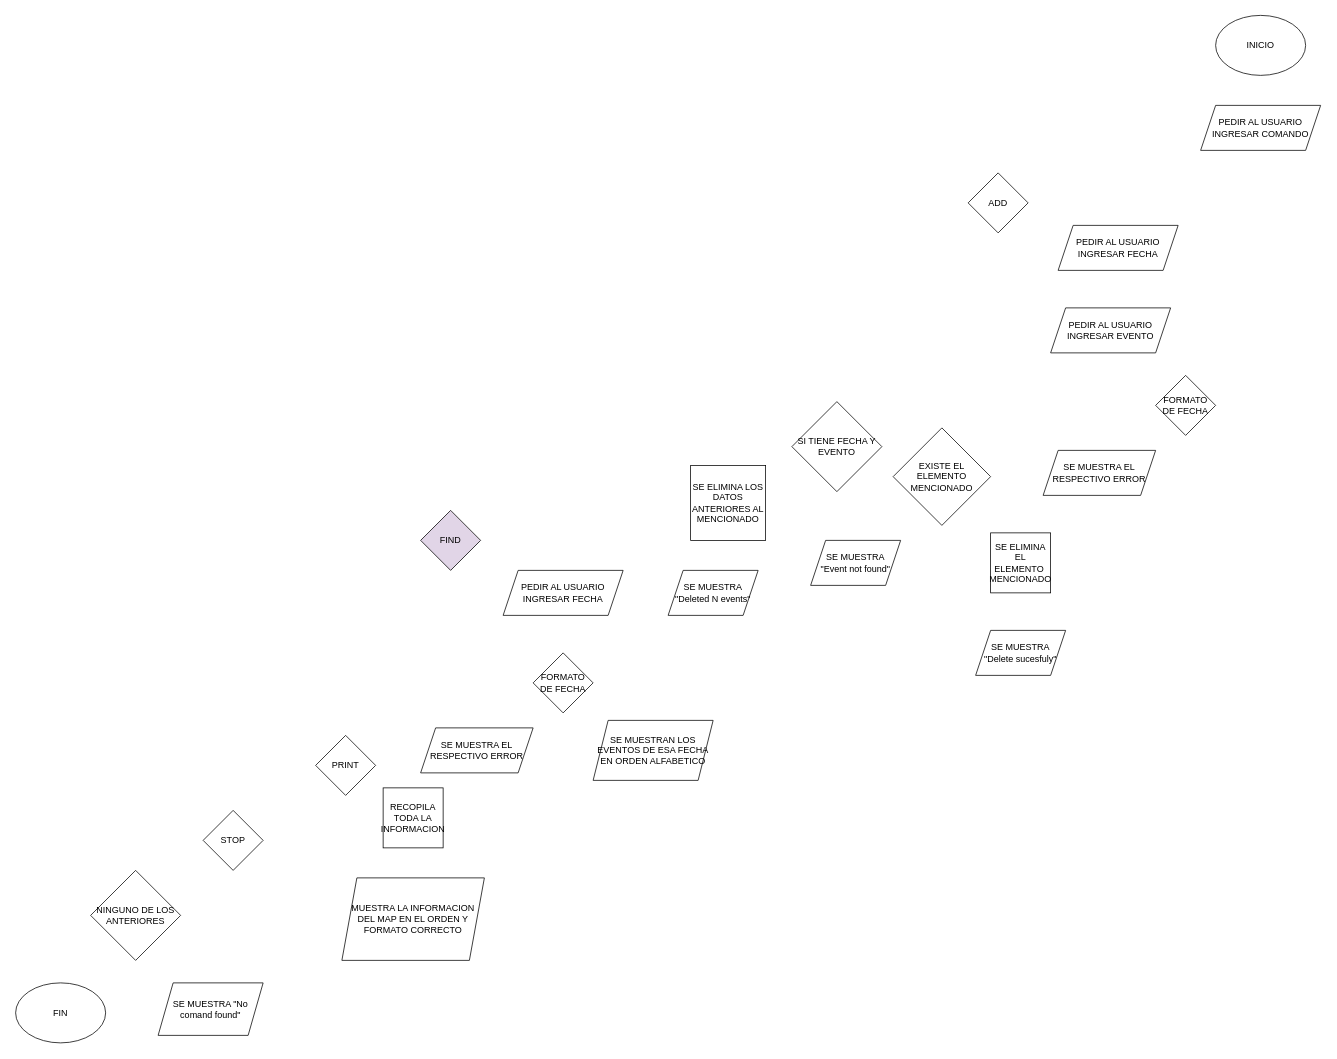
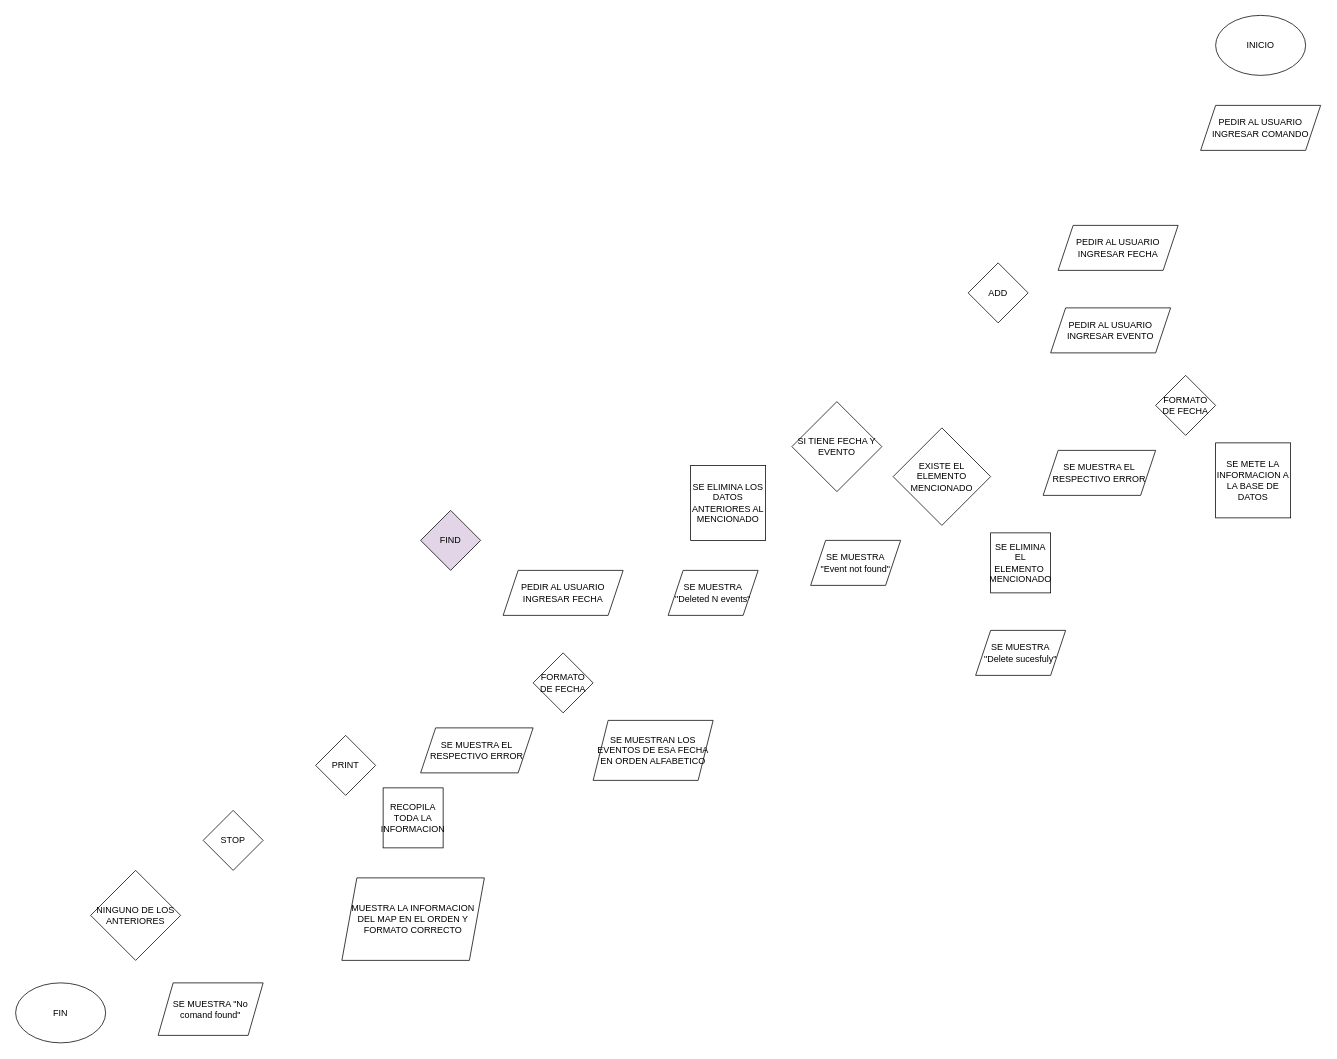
node "ADD": moved (998, 203) -> (998, 293)
node "SE METE LA INFORMACION A LA BASE DE DATOS": added
